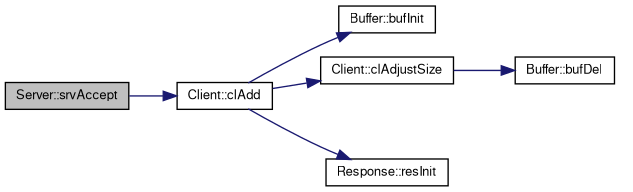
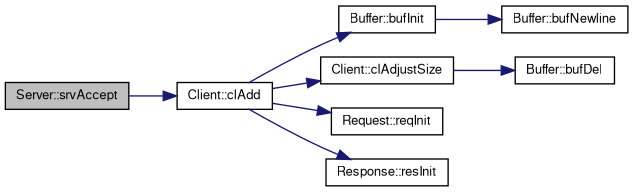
node "Buffer::bufNewline": added
node "Request::reqInit": added
